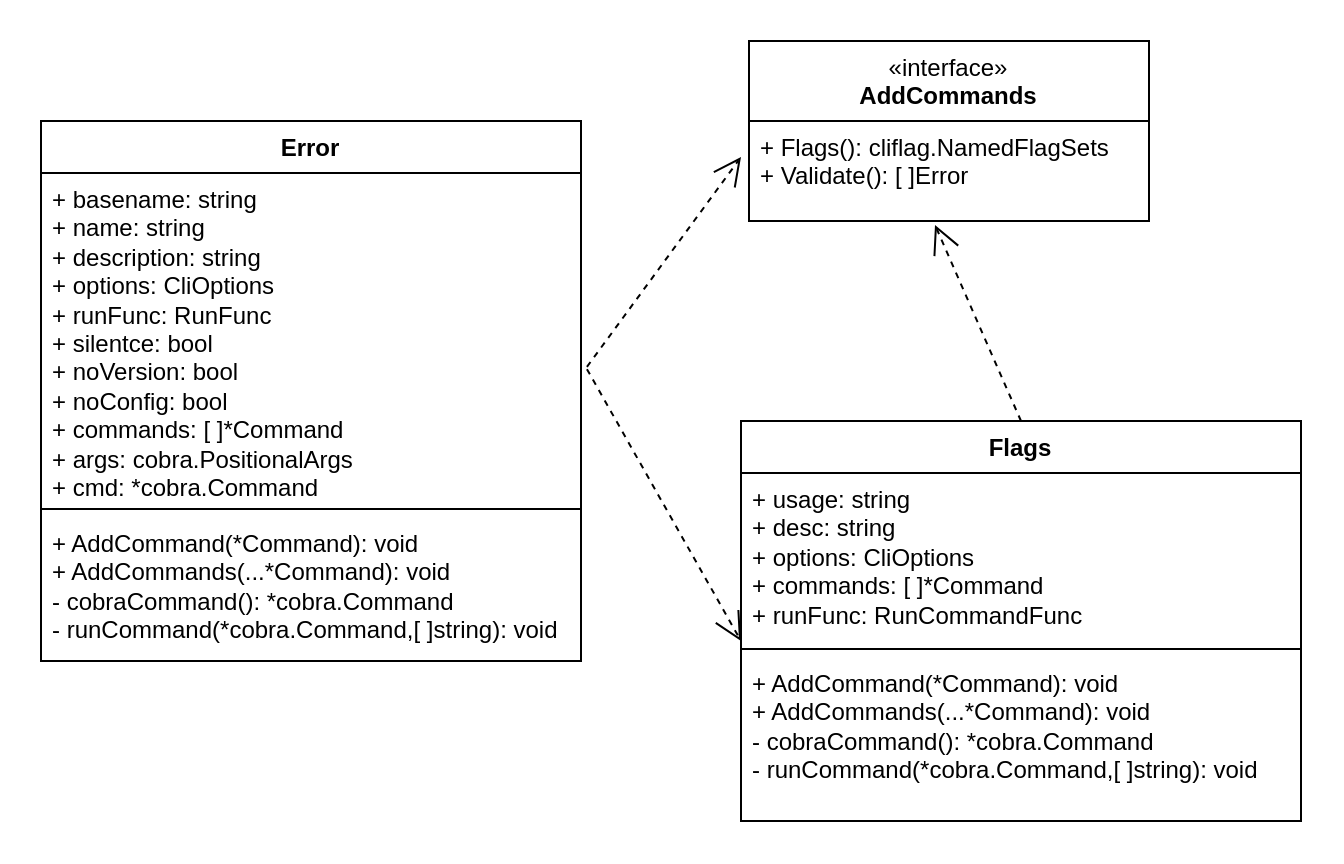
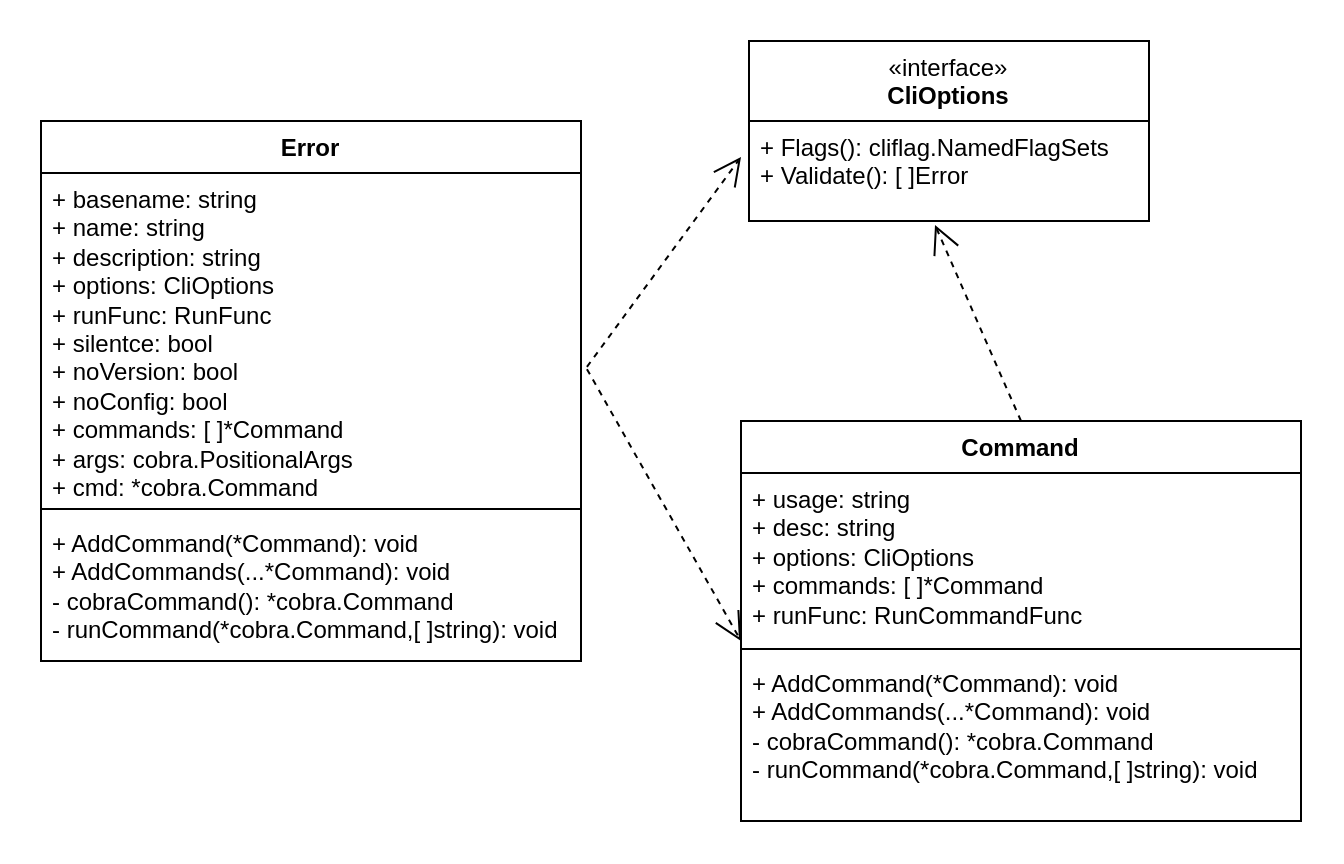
node "«interface»AddCommands": label "«interface»AddCommands" -> "«interface»CliOptions"
node "Flags": label "Flags" -> "Command"
